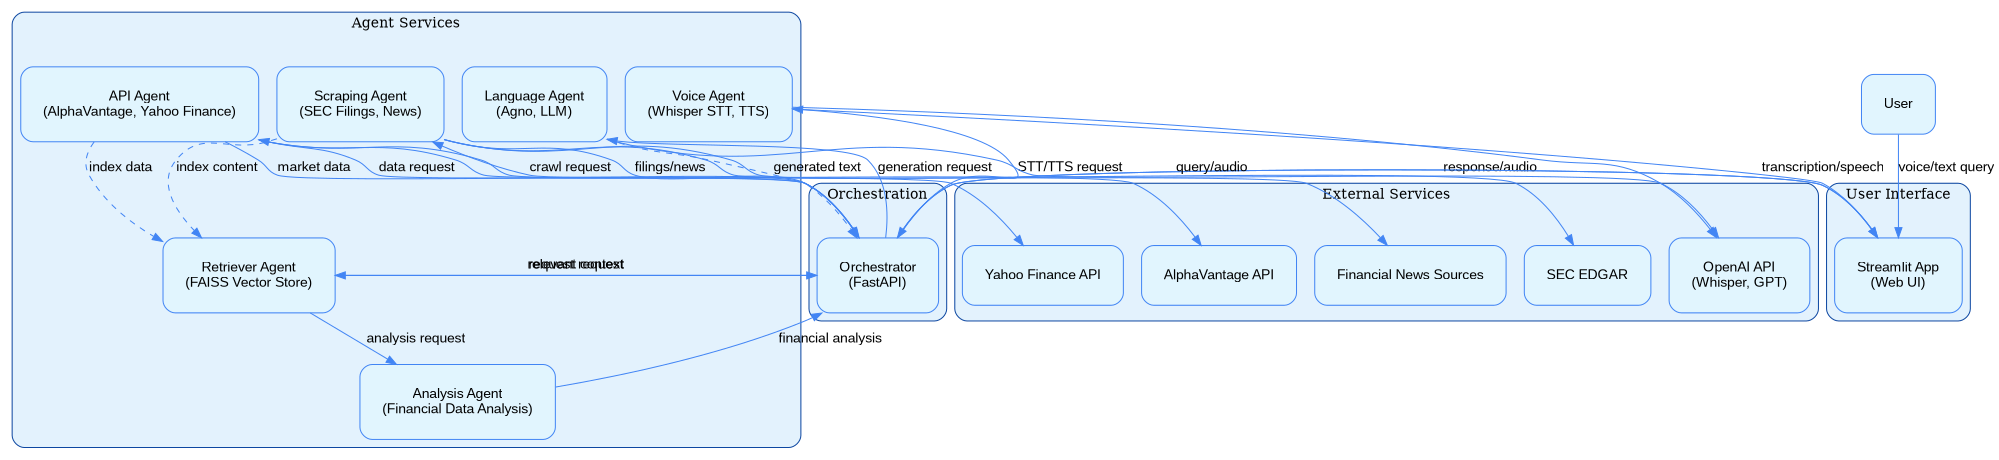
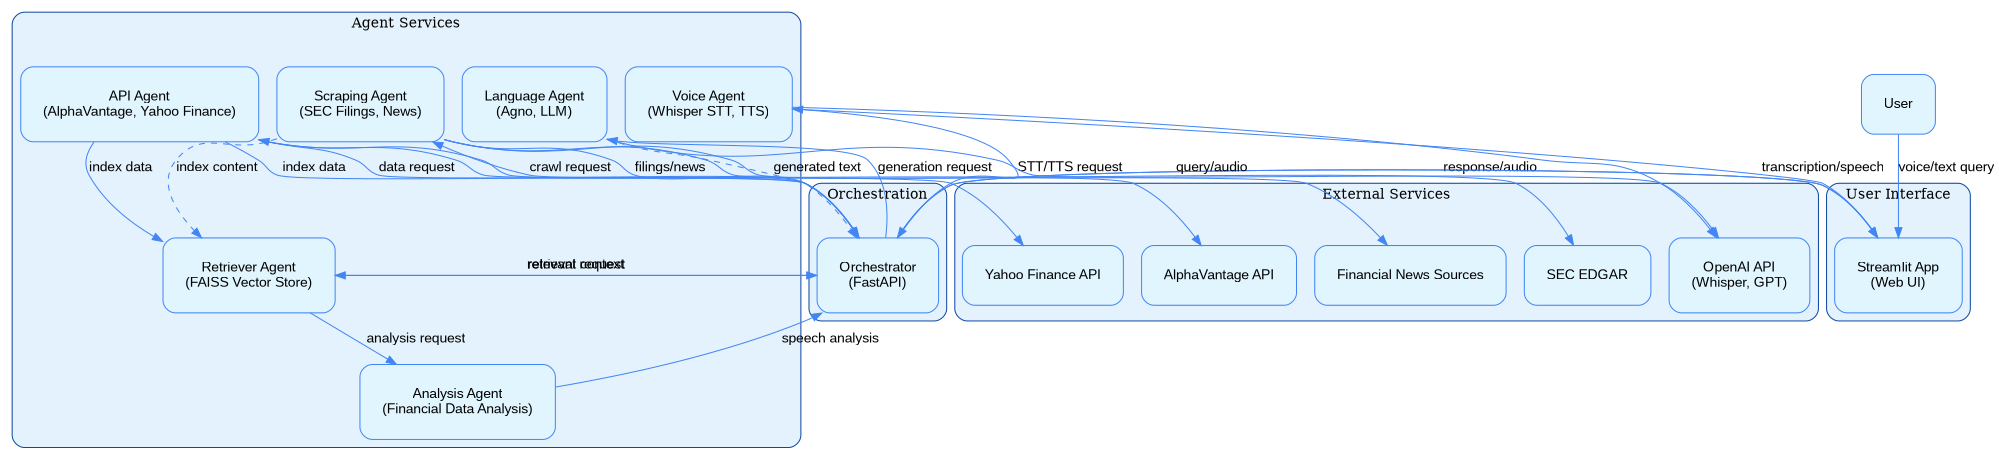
edge "API Agent (AlphaVantage, Yahoo Finance)" -> "Orchestrator (FastAPI)": label "market data" -> "index data"
edge "API Agent (AlphaVantage, Yahoo Finance)" -> "Retriever Agent (FAISS Vector Store)": style dashed -> solid
edge "Orchestrator (FastAPI)" -> "Retriever Agent (FAISS Vector Store)": label "request request" -> "retrieval request"
edge "Analysis Agent (Financial Data Analysis)" -> "Orchestrator (FastAPI)": label "financial analysis" -> "speech analysis"
